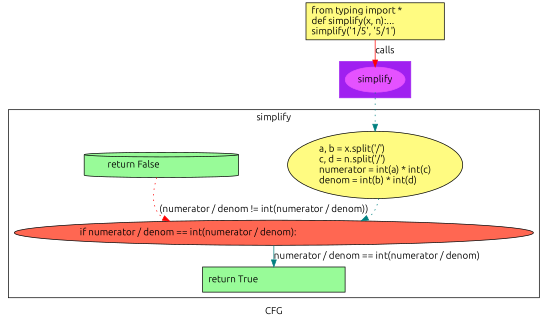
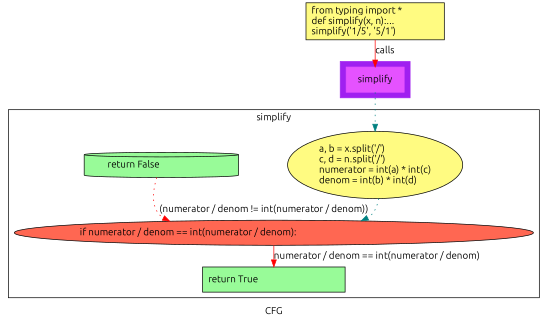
node "simplify": shape ellipse -> box
edge "if numerator / denom == int(numerator / denom):" -> "return True": color teal -> red
